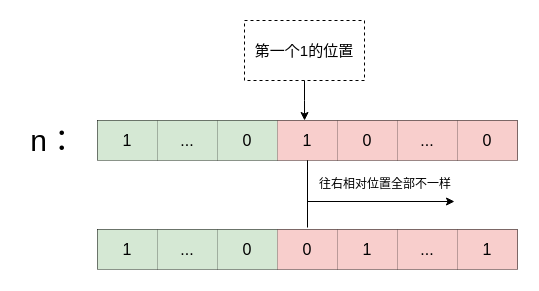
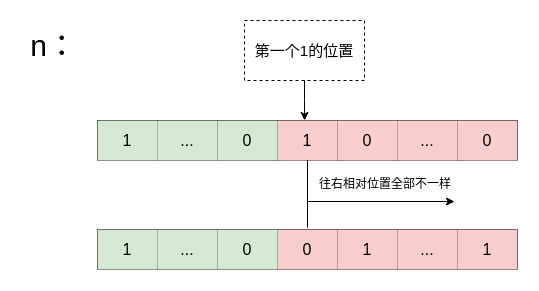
node "n：": moved (53, 140) -> (53, 45)
